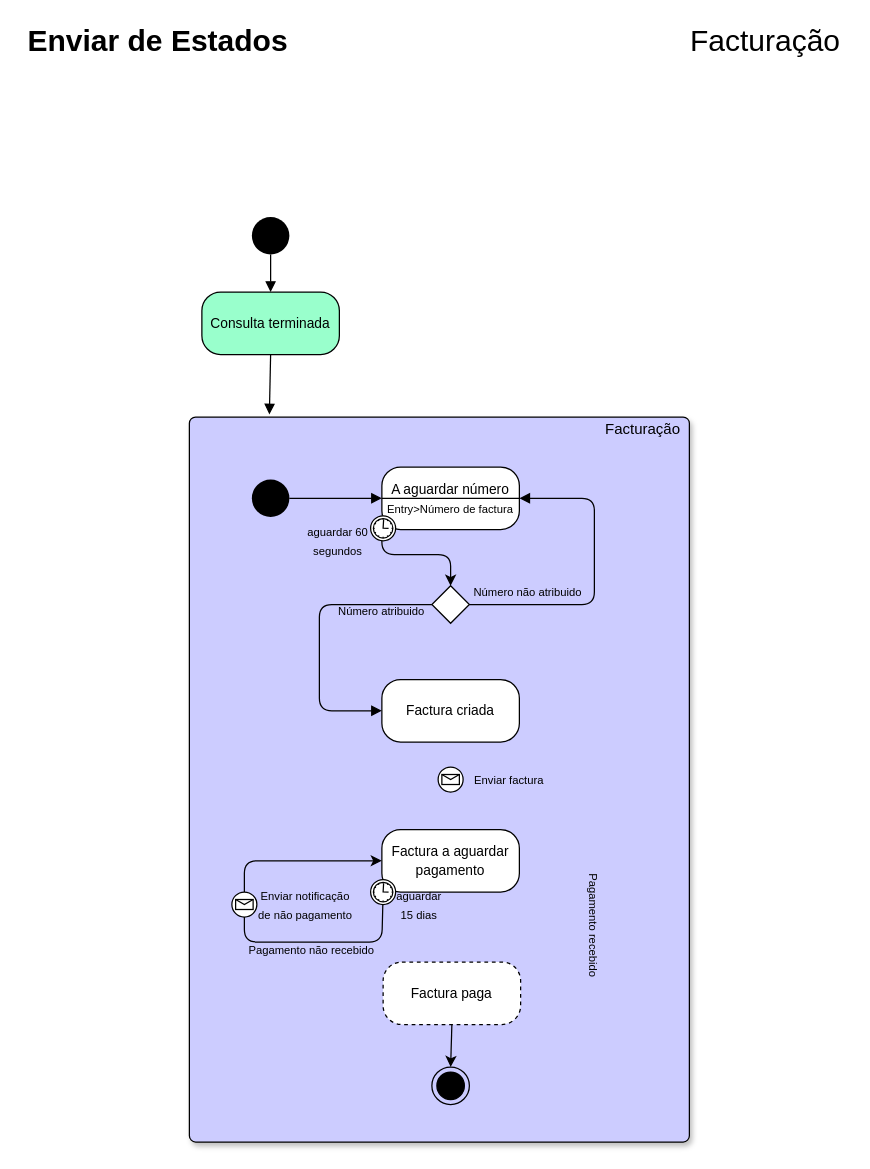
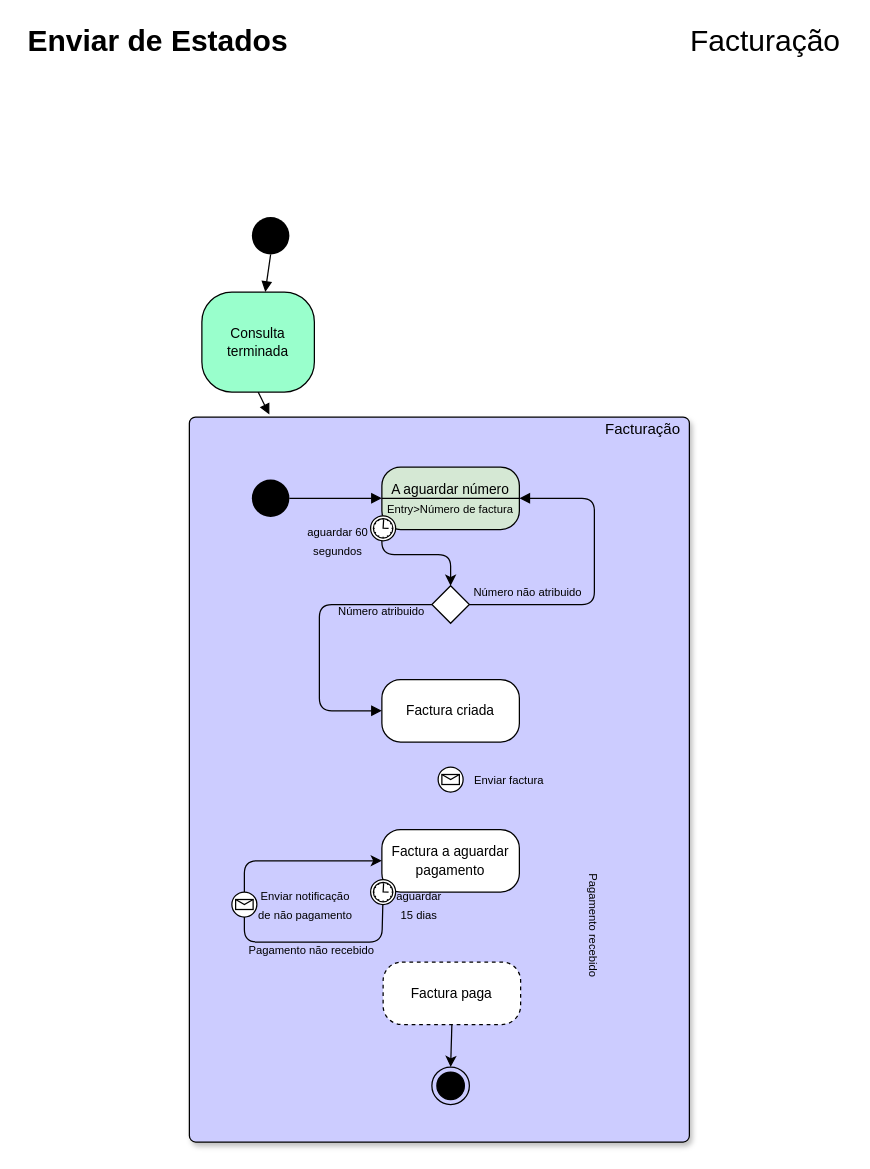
node "Consulta terminada": size 138x63 -> 113x100
node "A aguardar número Entry>Número de factura": fillcolor #ffffff -> #d5e8d4
